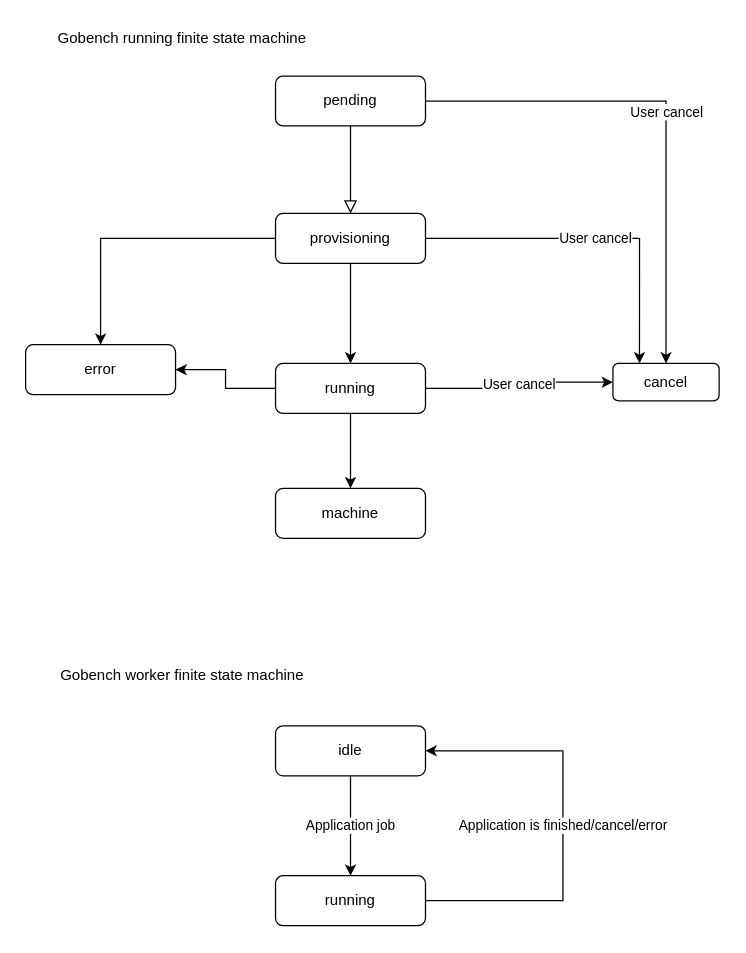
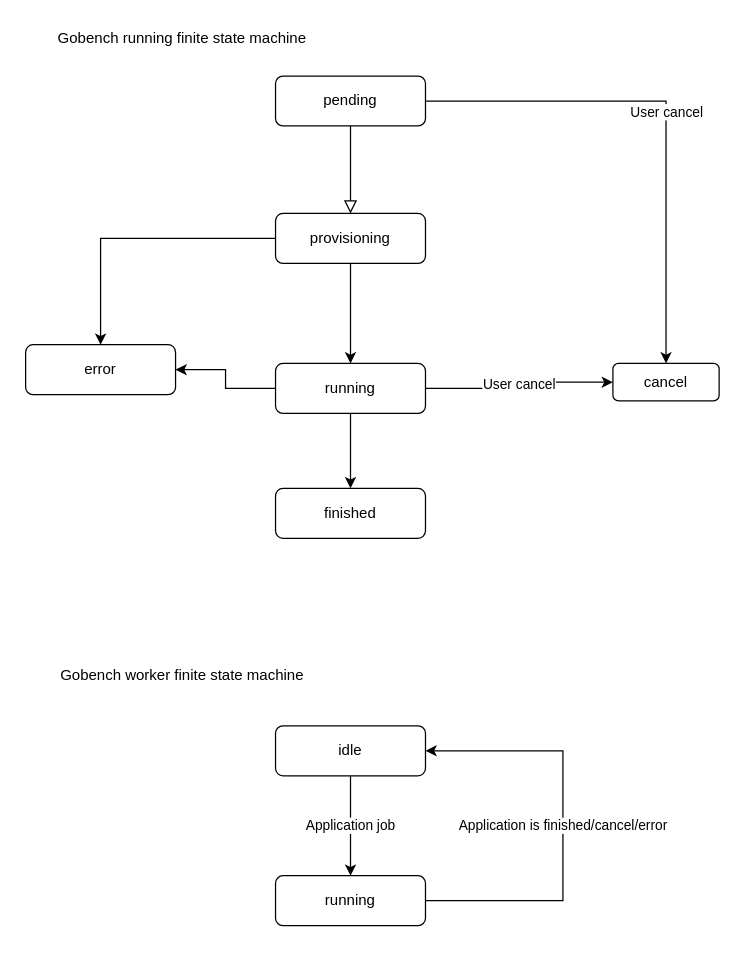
edge "provisioning" -> "cancel": removed, label "User cancel"
node "machine": label "machine" -> "finished"
